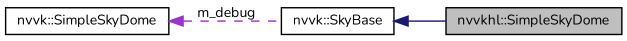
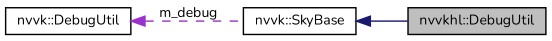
node "nvvk::SimpleSkyDome": label "nvvk::SimpleSkyDome" -> "nvvk::DebugUtil"
node "nvvkhl::SimpleSkyDome": label "nvvkhl::SimpleSkyDome" -> "nvvkhl::DebugUtil"
